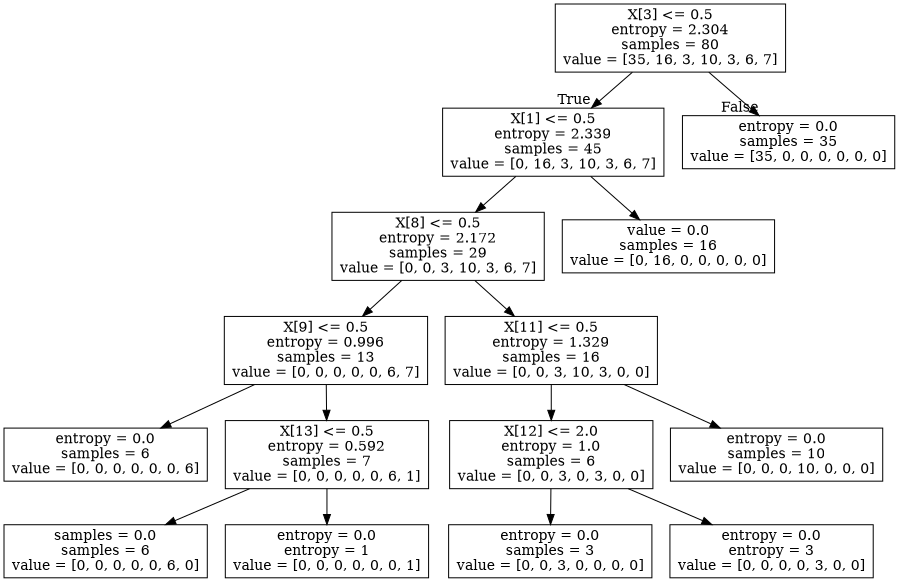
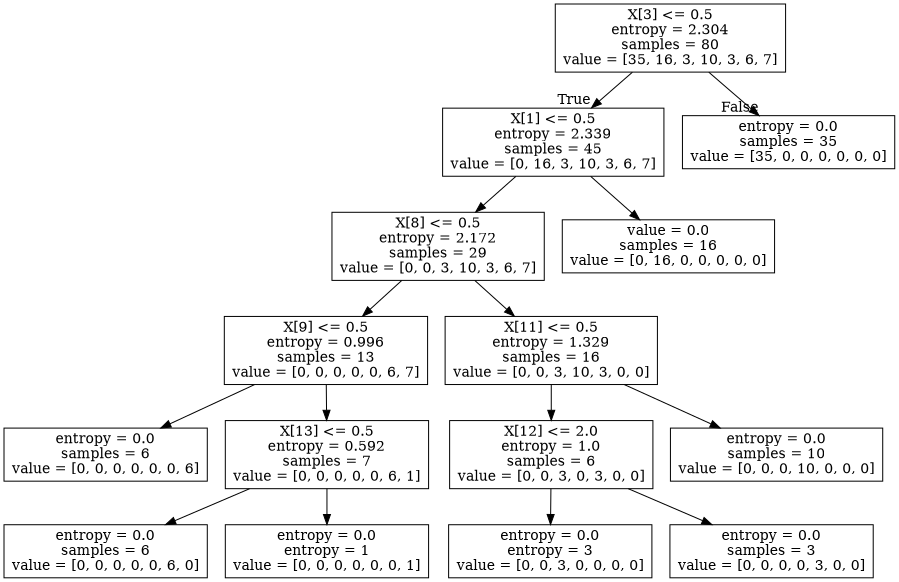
node "samples = 0.0 samples = 6 value = [0, 0, 0, 0, 0, 6, 0]": label "samples = 0.0 samples = 6 value = [0, 0, 0, 0, 0, 6, 0]" -> "entropy = 0.0 samples = 6 value = [0, 0, 0, 0, 0, 6, 0]"
node "entropy = 0.0 samples = 3 value = [0, 0, 3, 0, 0, 0, 0]": label "entropy = 0.0 samples = 3 value = [0, 0, 3, 0, 0, 0, 0]" -> "entropy = 0.0 entropy = 3 value = [0, 0, 3, 0, 0, 0, 0]"
node "entropy = 0.0 entropy = 3 value = [0, 0, 0, 0, 3, 0, 0]": label "entropy = 0.0 entropy = 3 value = [0, 0, 0, 0, 3, 0, 0]" -> "entropy = 0.0 samples = 3 value = [0, 0, 0, 0, 3, 0, 0]"
